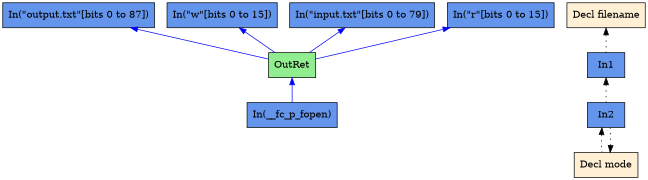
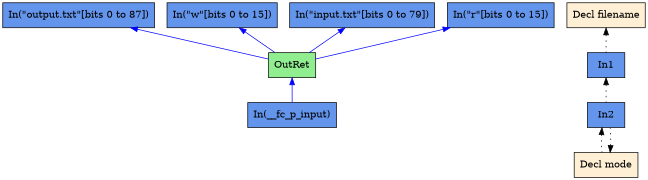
node "In(__fc_p_fopen)": label "In(__fc_p_fopen)" -> "In(__fc_p_input)"
